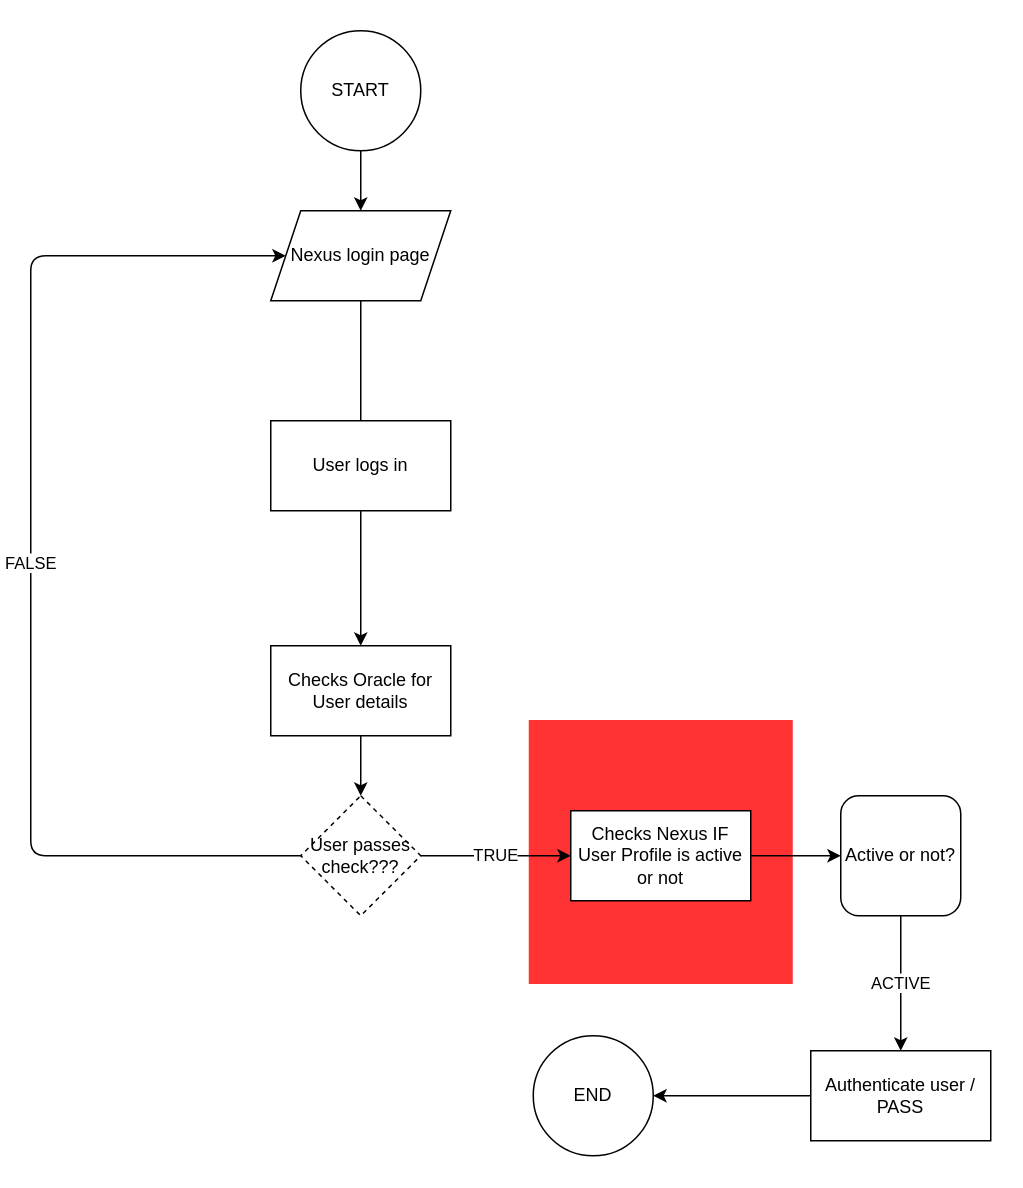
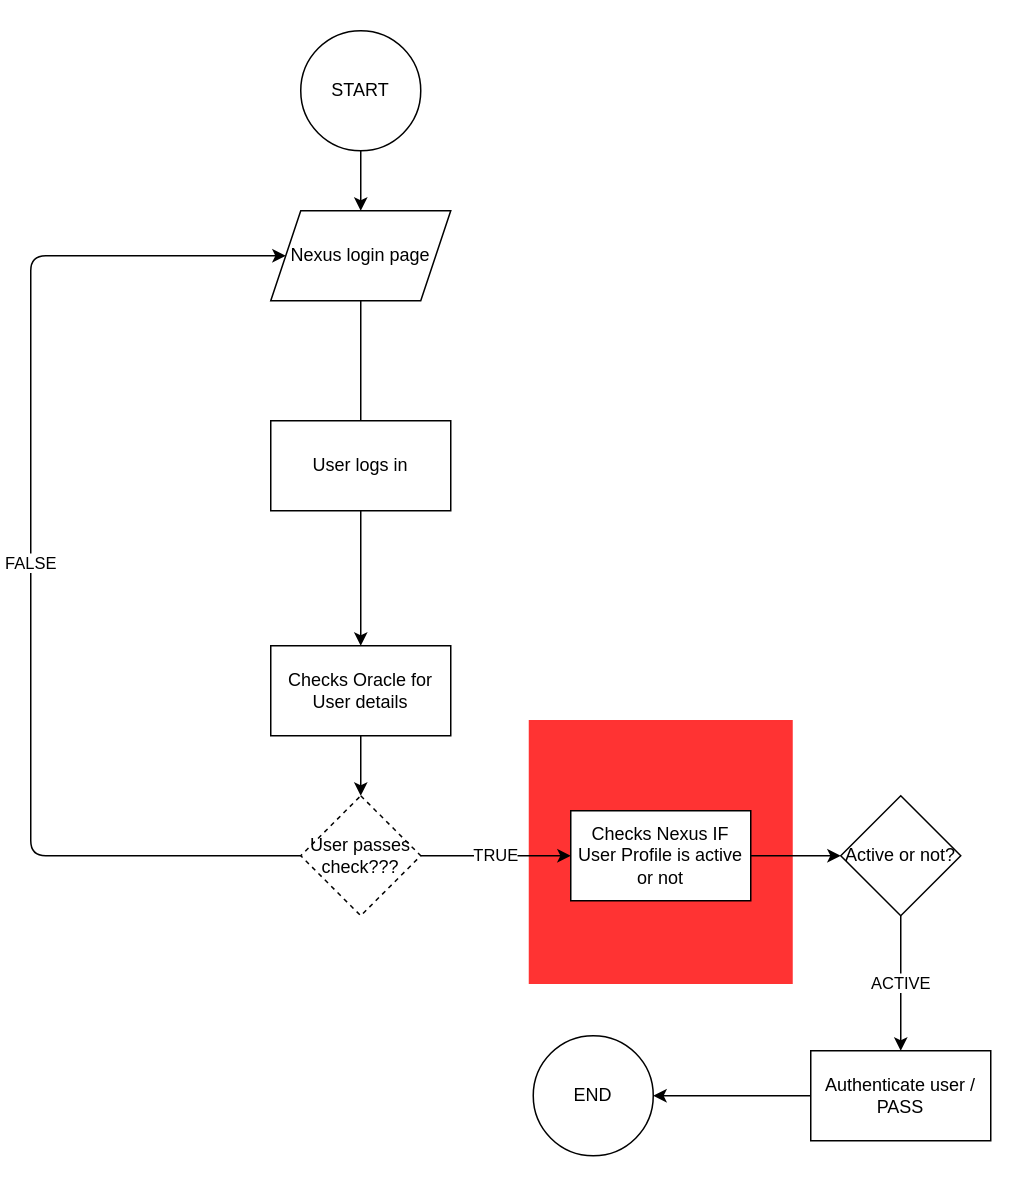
node "Active or not?": shape rounded rectangle -> diamond
